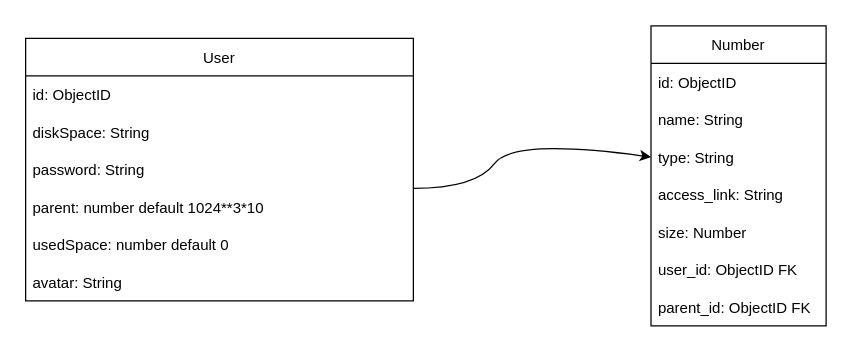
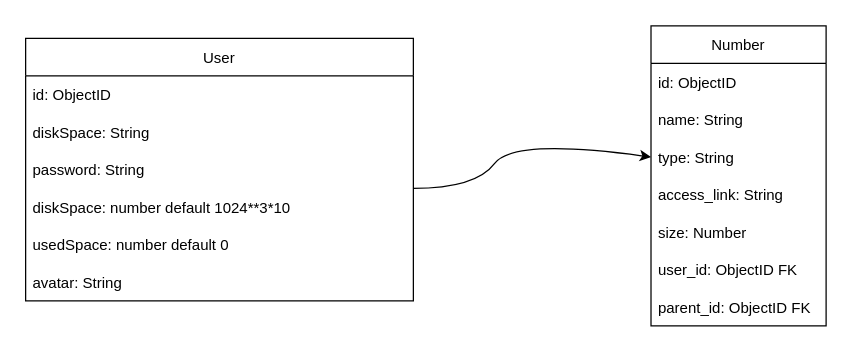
node "parent: number default 1024**3*10": label "parent: number default 1024**3*10" -> "diskSpace: number default 1024**3*10"
